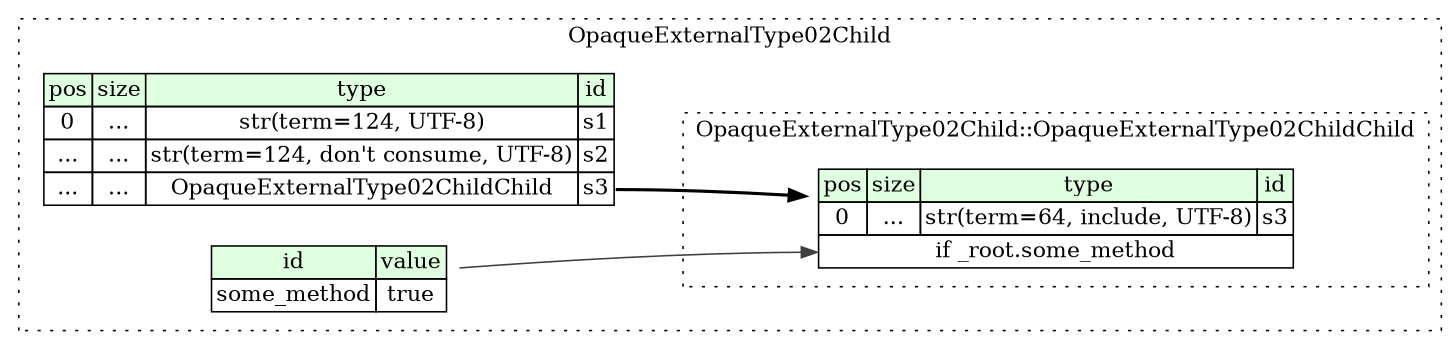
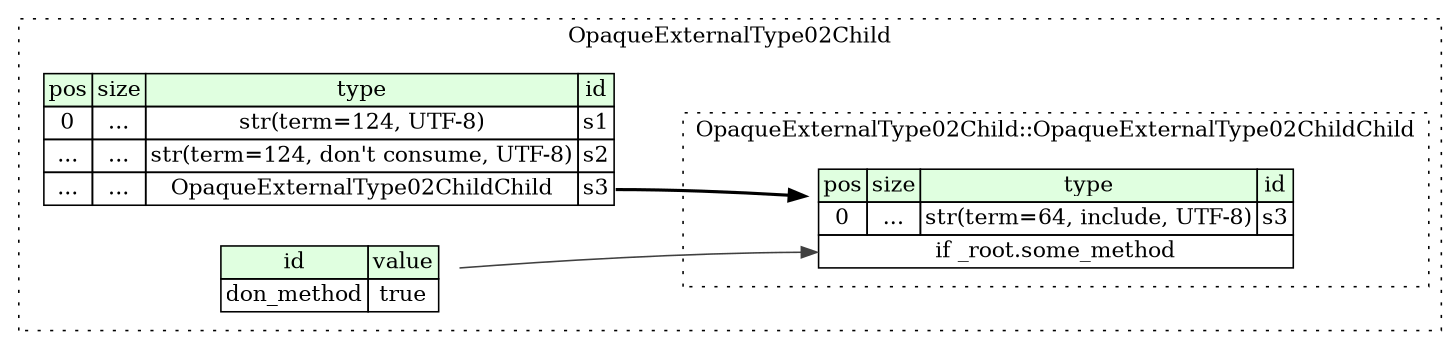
node "id": text "some_method" -> "don_method"
